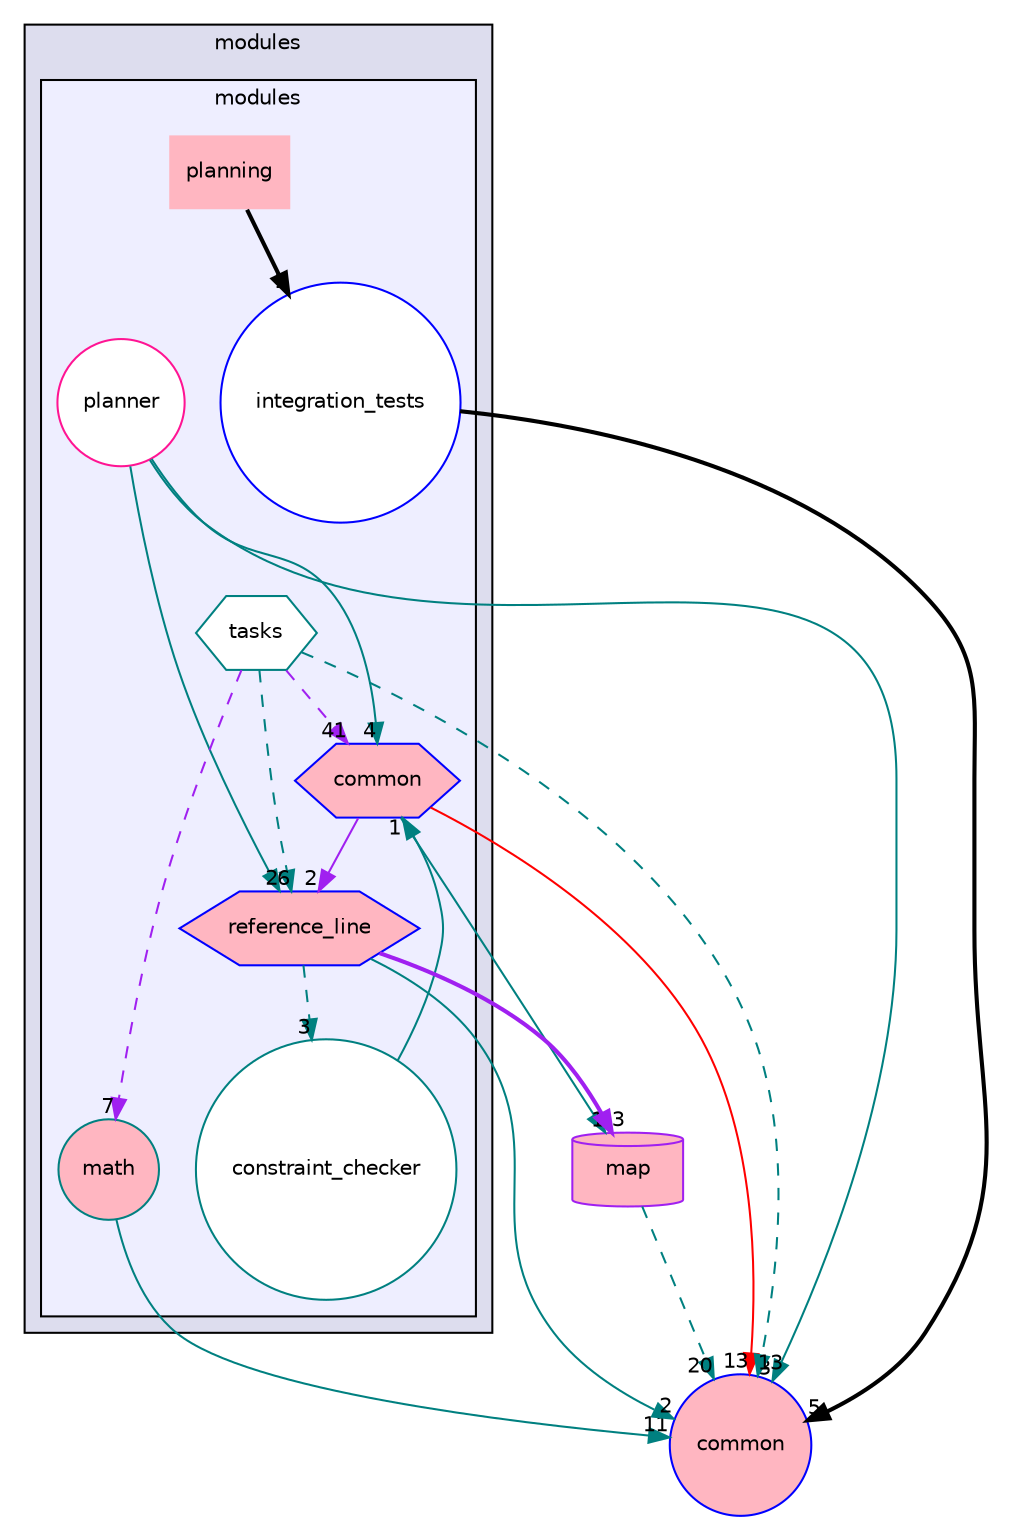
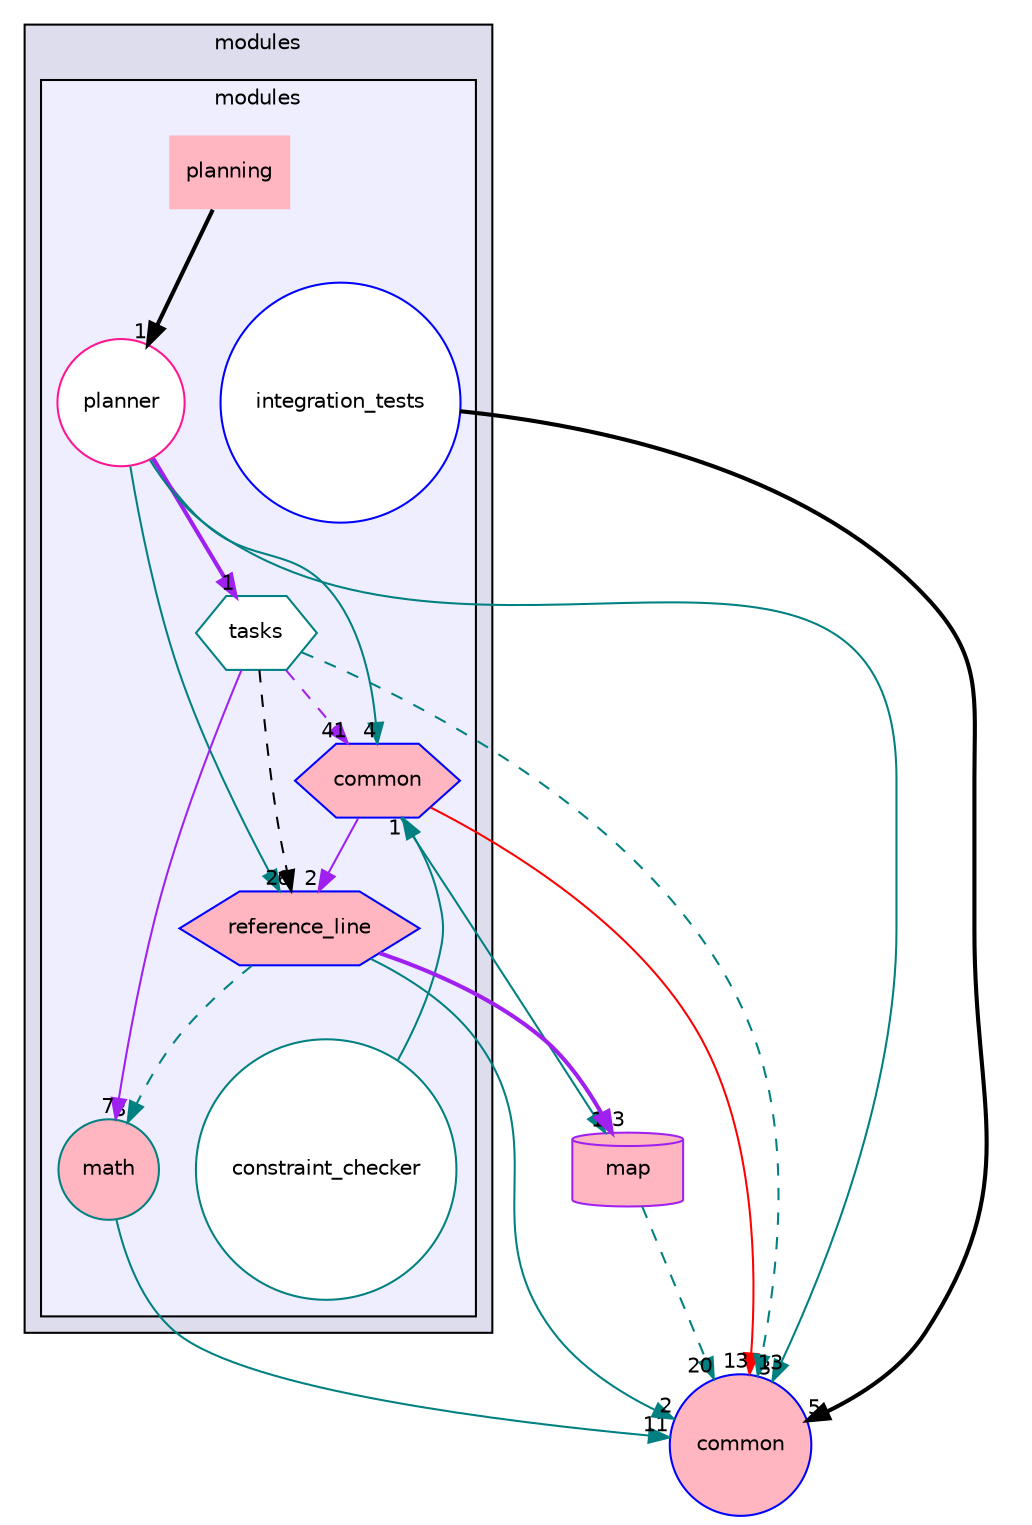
edge "planning" -> "integration_tests": now "planning" -> "planner"
edge "planner" -> "tasks": added
edge "tasks" -> "reference_line": color teal -> black
edge "tasks" -> "math": style dashed -> solid
edge "reference_line" -> "constraint_checker": now "reference_line" -> "math"
